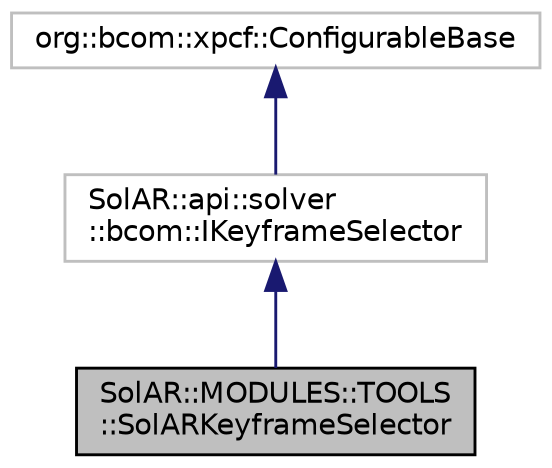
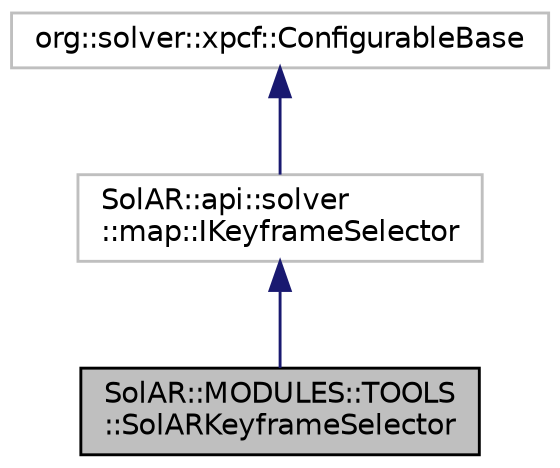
node "org::bcom::xpcf::ConfigurableBase": label "org::bcom::xpcf::ConfigurableBase" -> "org::solver::xpcf::ConfigurableBase"
node "SolAR::api::solver ::bcom::IKeyframeSelector": label "SolAR::api::solver ::bcom::IKeyframeSelector" -> "SolAR::api::solver ::map::IKeyframeSelector"
